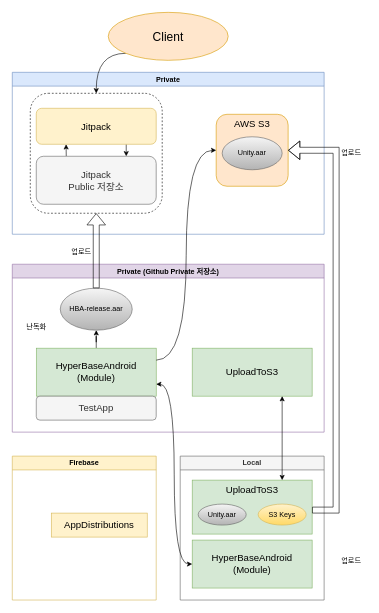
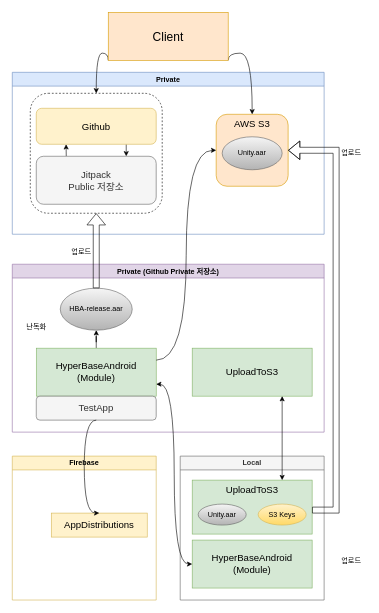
node "Client": shape ellipse -> rectangle
edge "Client" -> "AWS S3": added
node "Jitpack": label "Jitpack" -> "Github"
edge "TestApp" -> "AppDistributions": added
